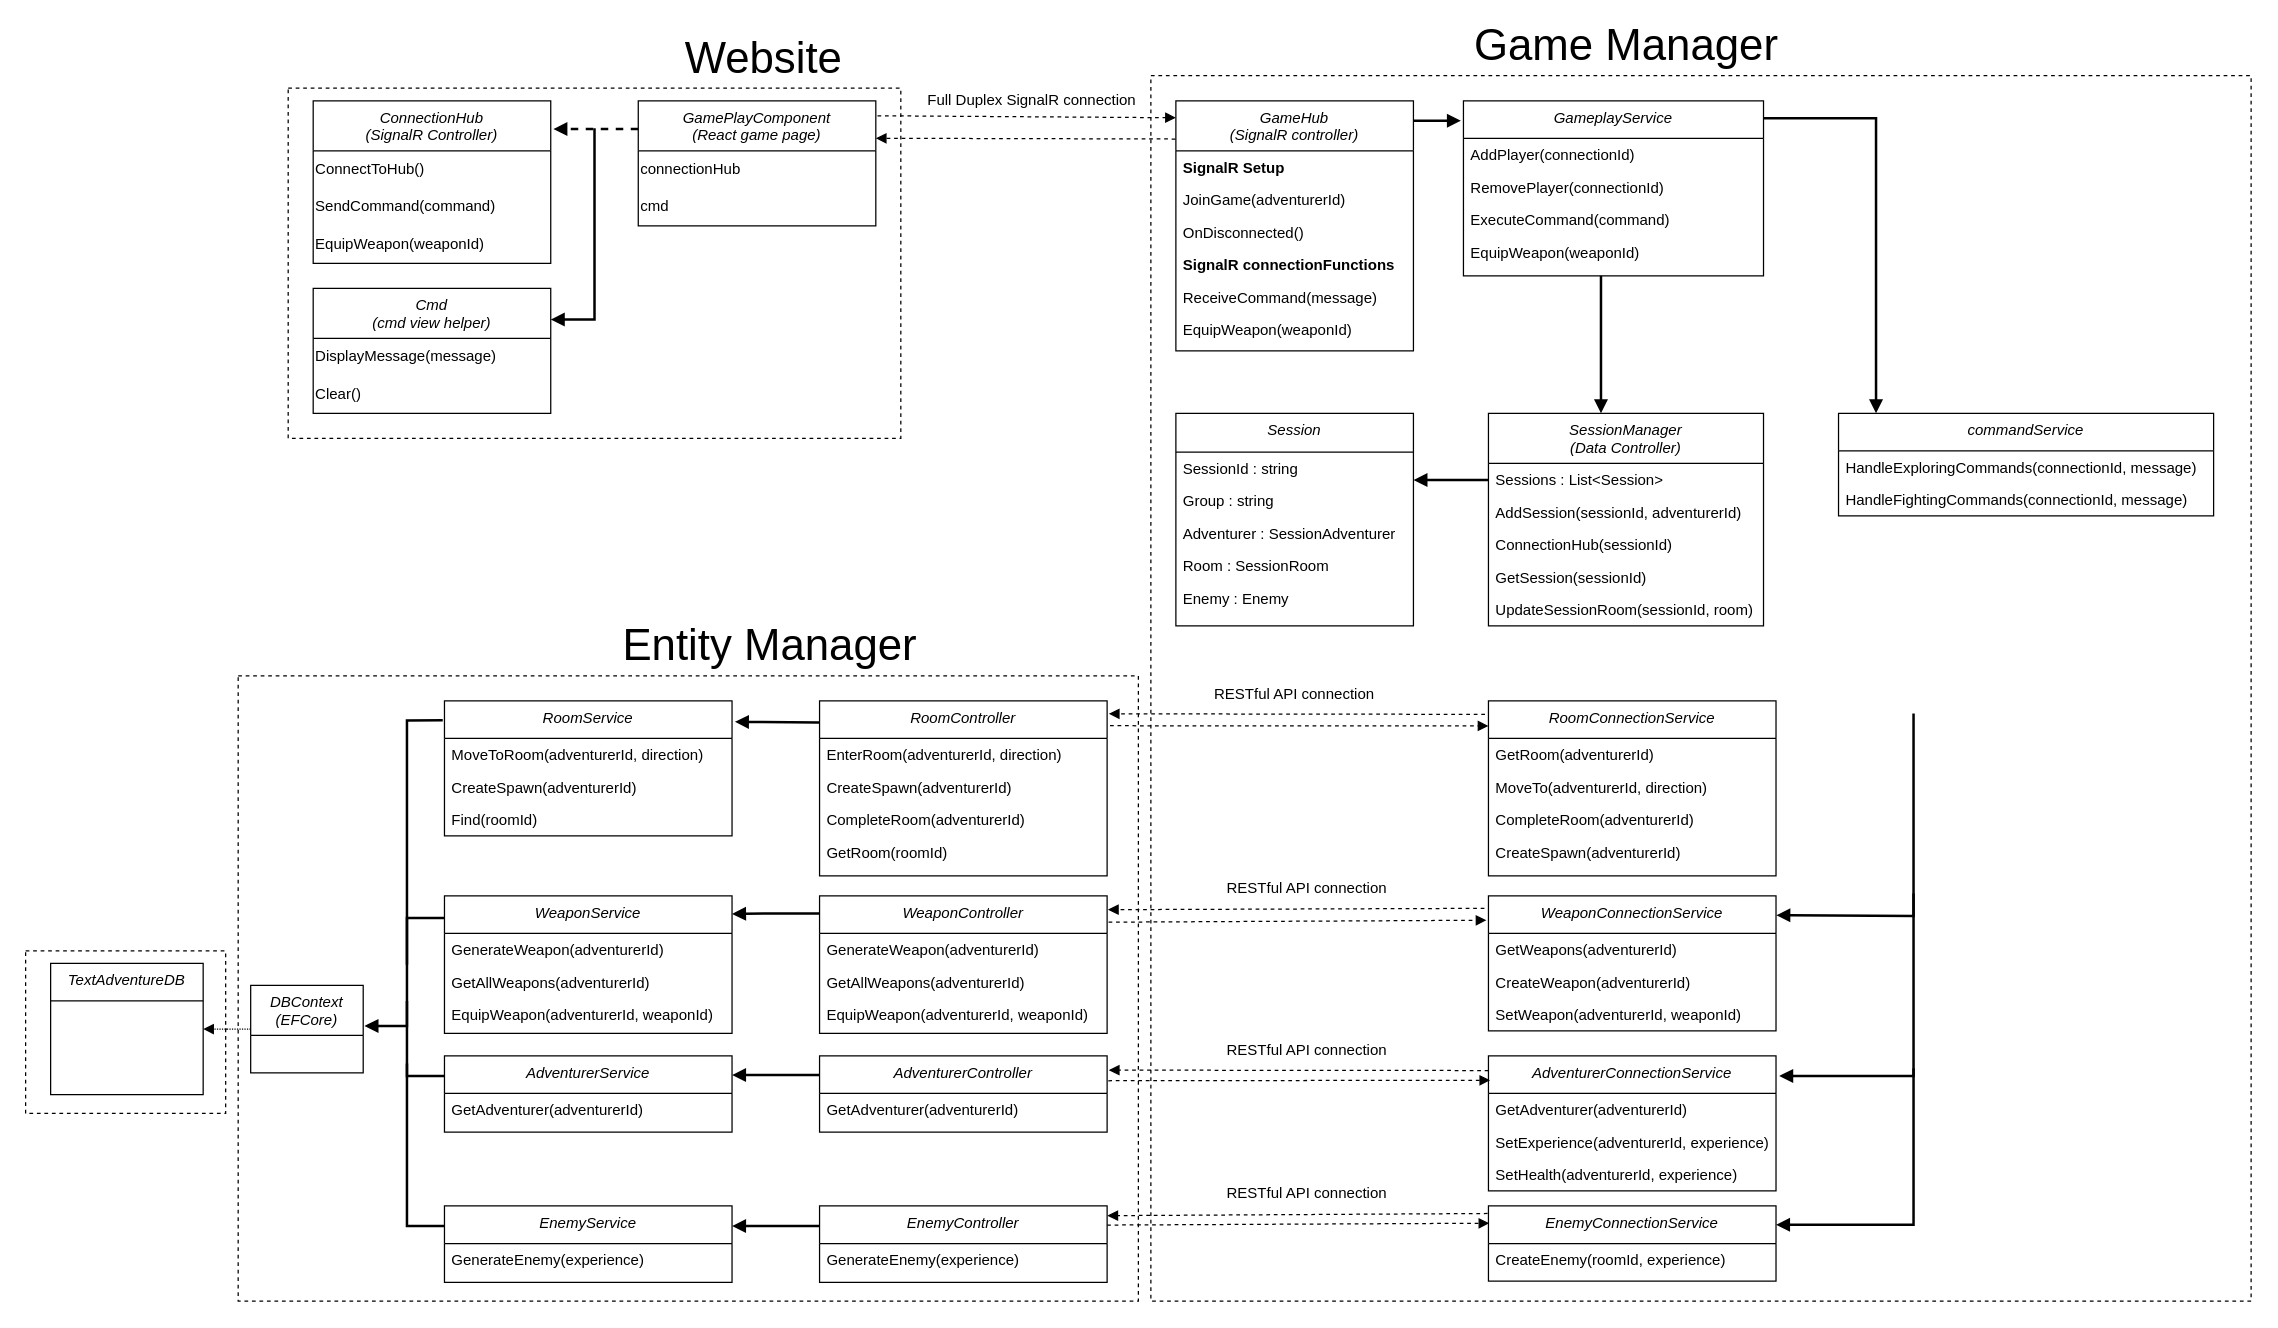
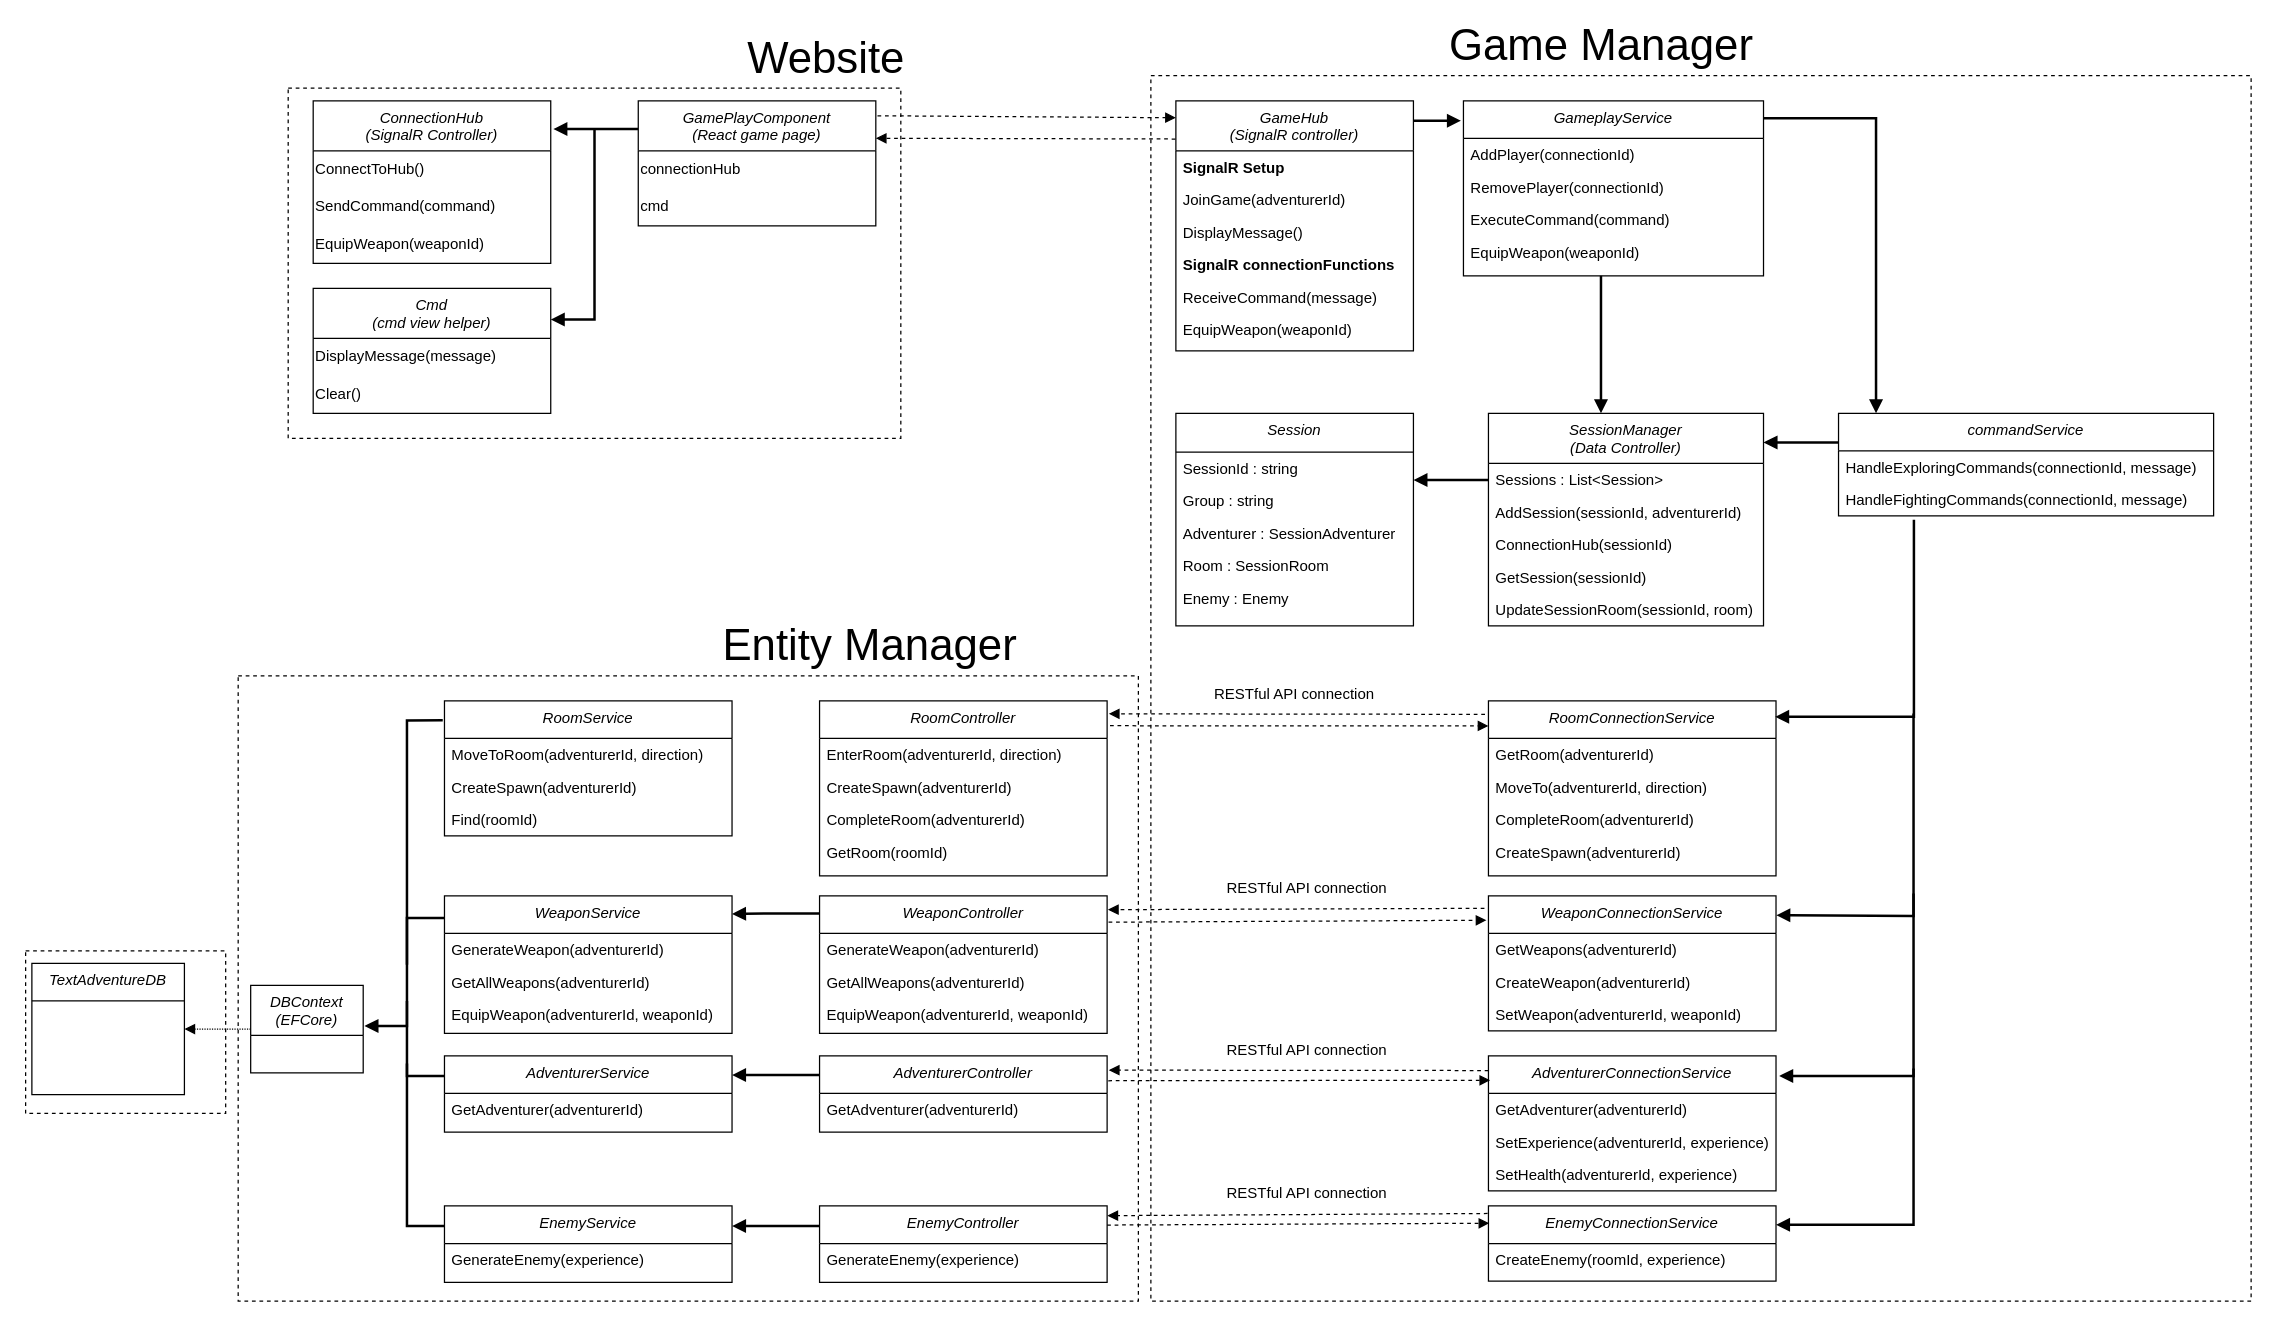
node "Game Manager": moved (1626, 44) -> (1601, 44)
node "Website": moved (763, 57) -> (826, 57)
node "Full Duplex SignalR connection": removed
edge "GamePlayComponent (React game page)" -> "ConnectionHub (SignalR Controller)": style dashed -> solid
node "OnDisconnected()": label "OnDisconnected()" -> "DisplayMessage()"
edge "commandService" -> "SessionManager (Data Controller)": added
node "Entity Manager": moved (769, 644) -> (869, 644)
edge "HandleFightingCommands(connectionId, message)" -> "RoomConnectionService": added
edge "RoomController" -> "RoomService": removed
node "TextAdventureDB": moved (127, 1029) -> (108, 1029)
